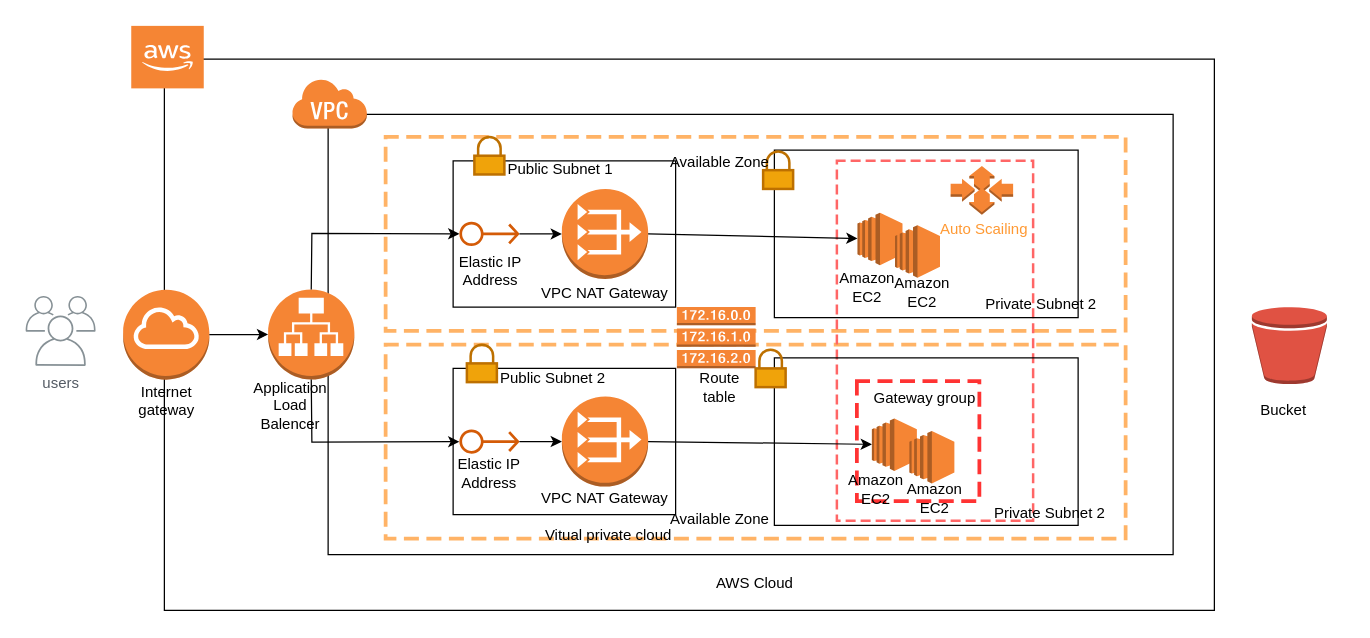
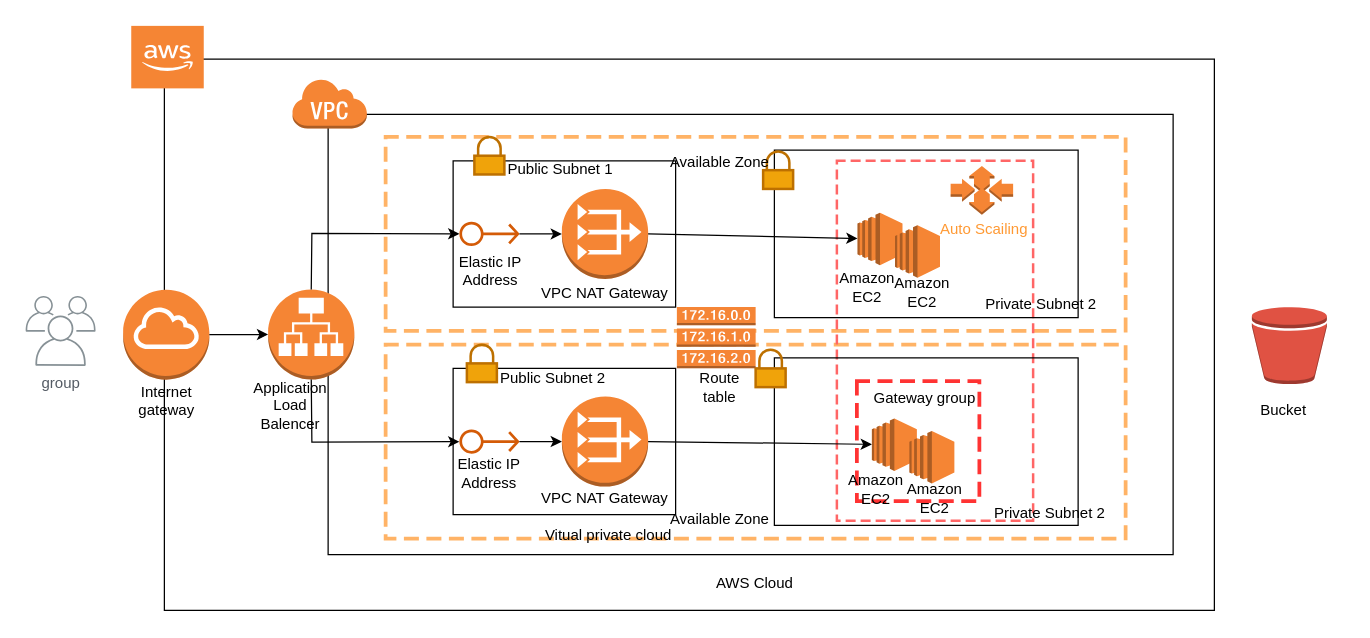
node "users": label "users" -> "group"
